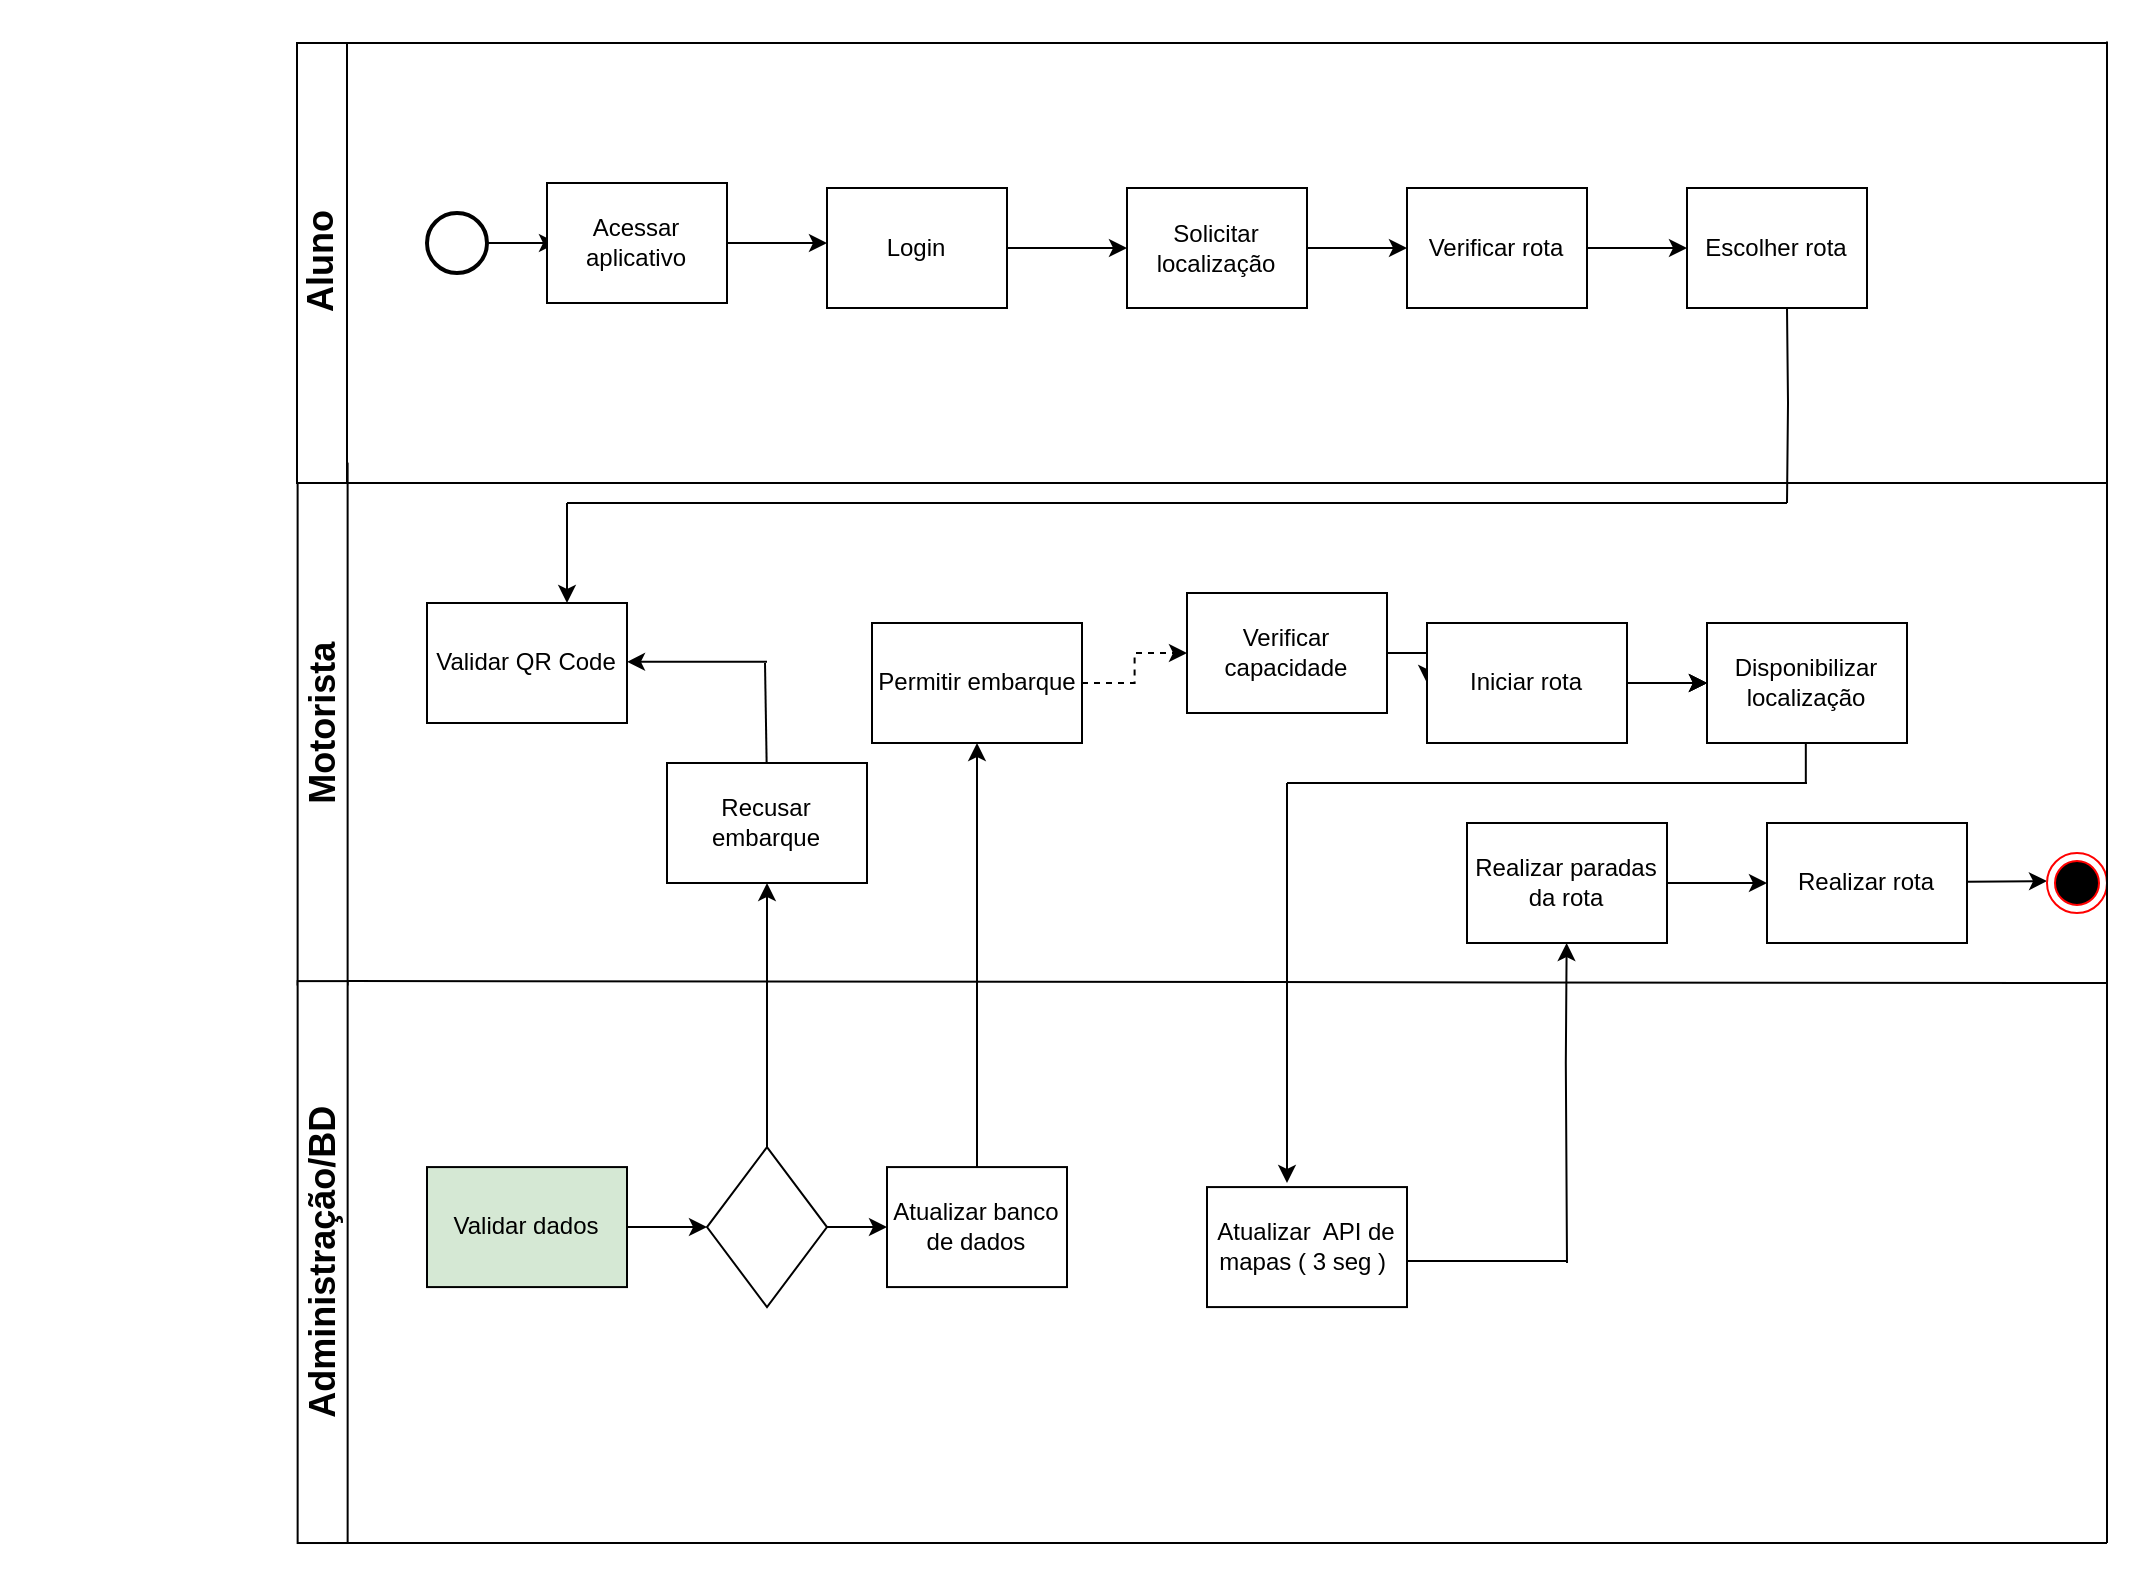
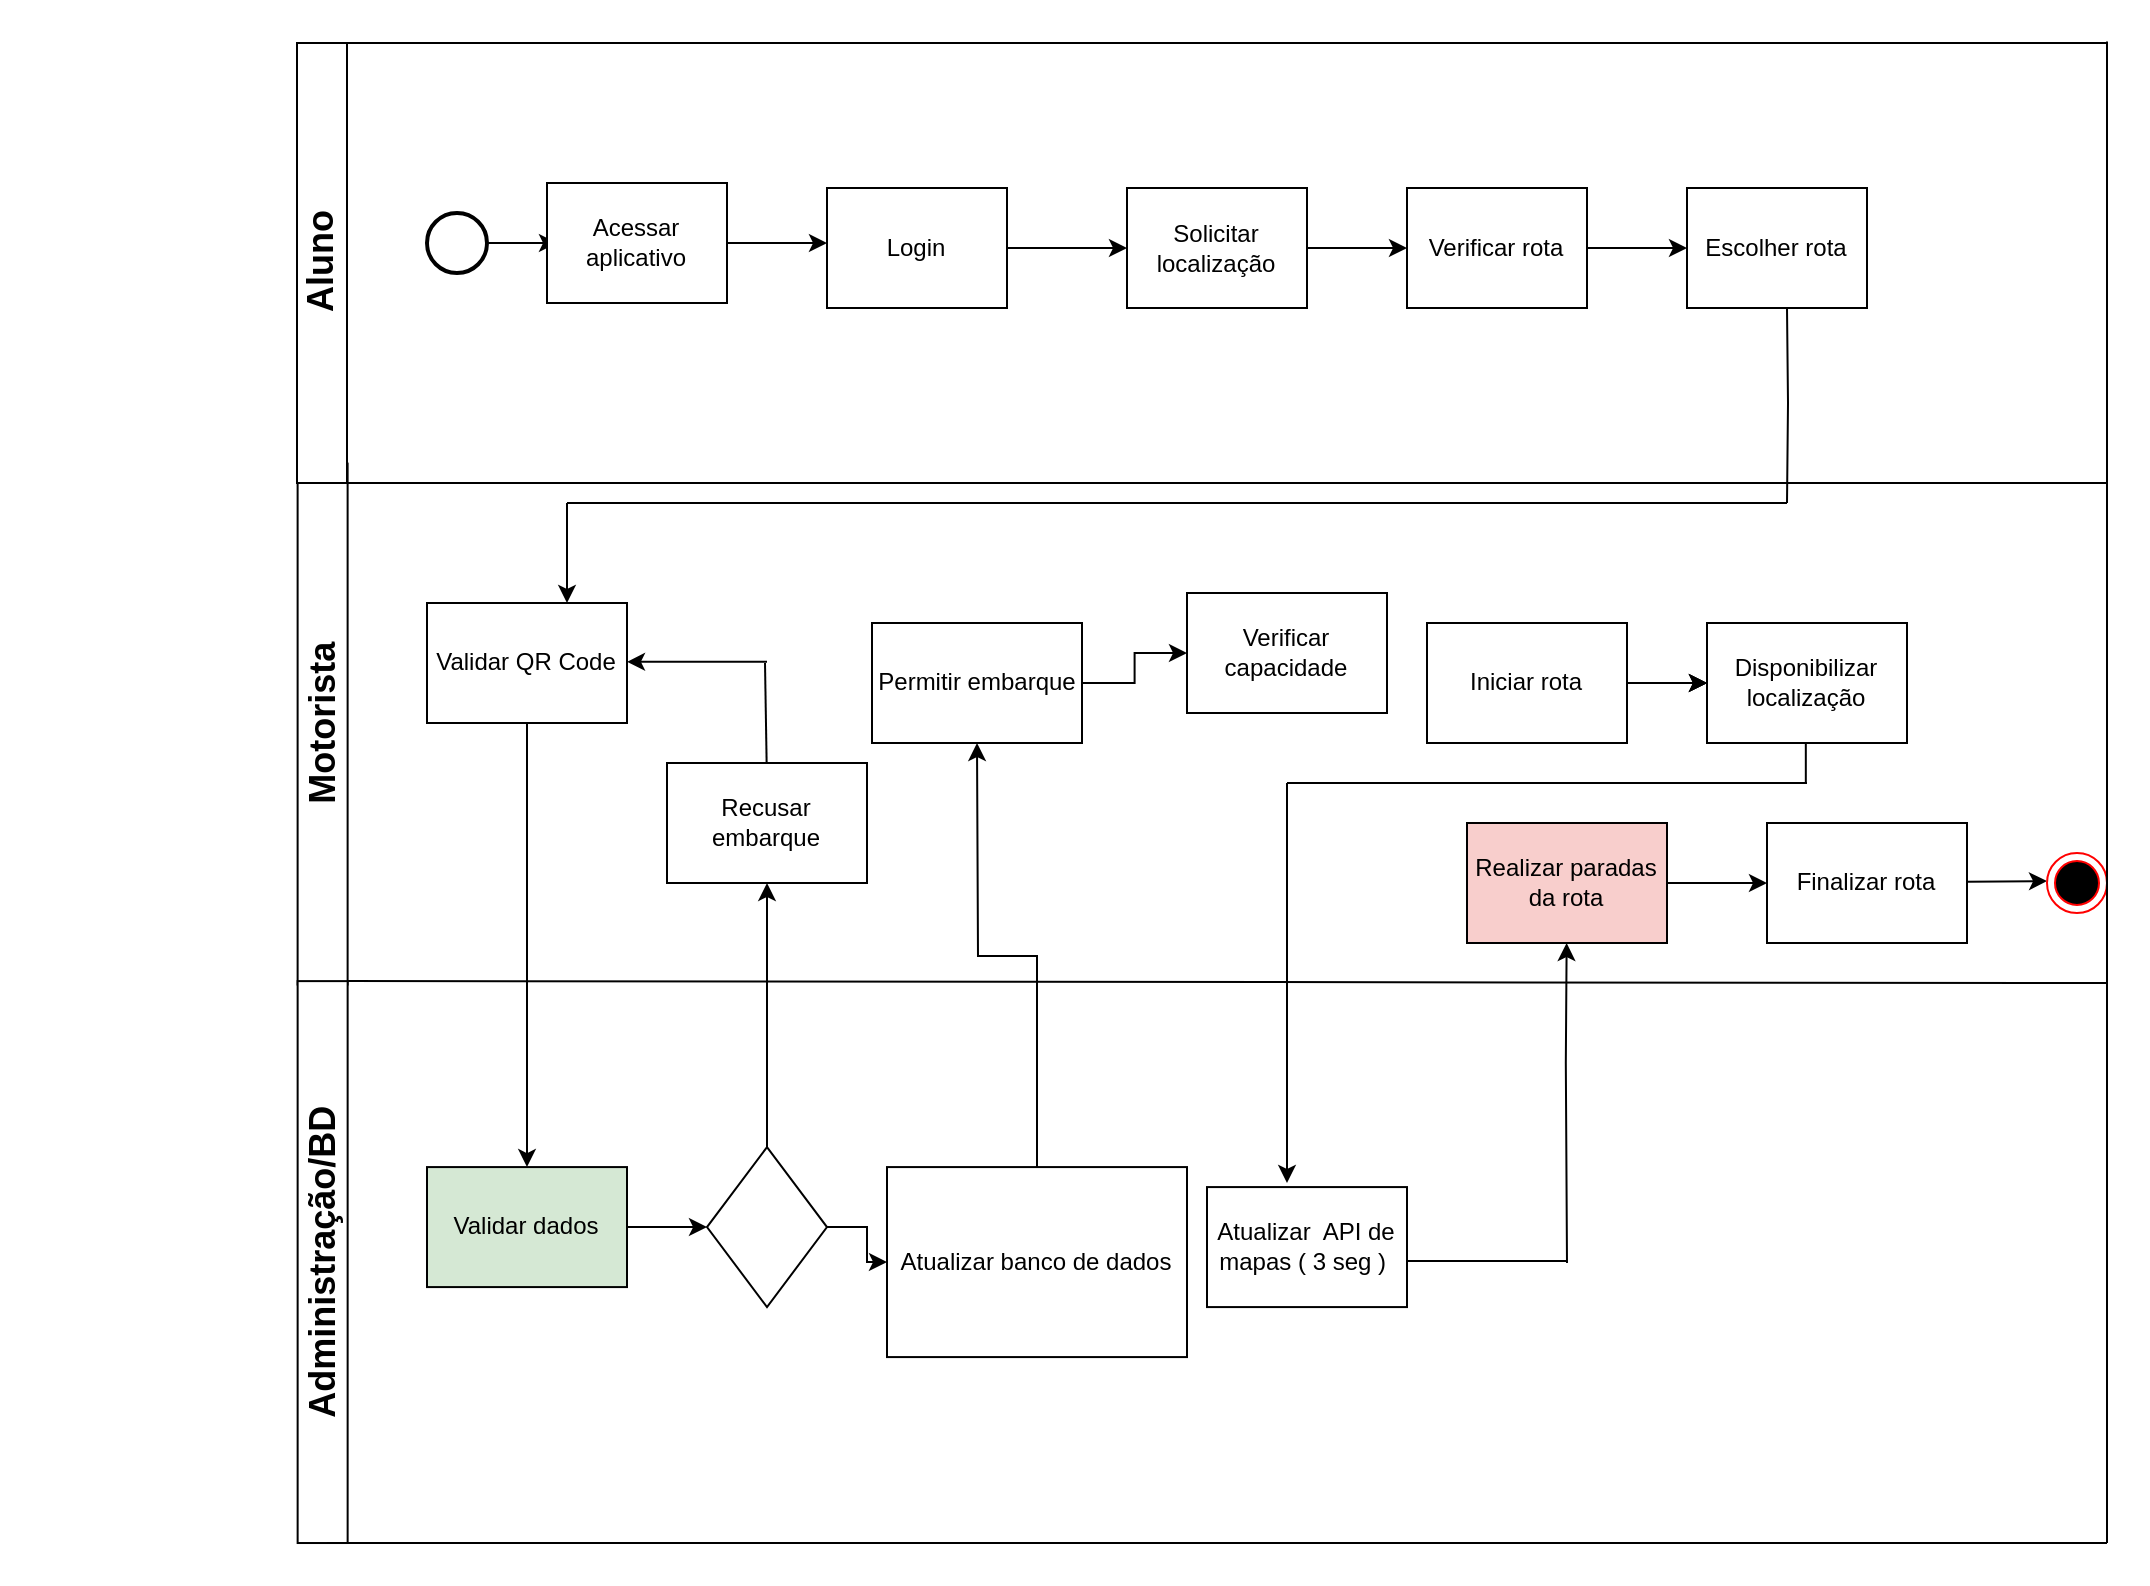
edge "Verificar capacidade" -> "Iniciar rota": removed
edge "Permitir embarque" -> "Verificar capacidade": style dashed -> solid
node "Realizar paradas da rota": fillcolor #ffffff -> #f8cecc
node "Realizar rota": label "Realizar rota" -> "Finalizar rota"
edge "Validar QR Code" -> "Validar dados": added
node "Atualizar banco de dados": size 180x120 -> 300x190
